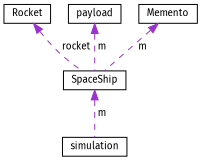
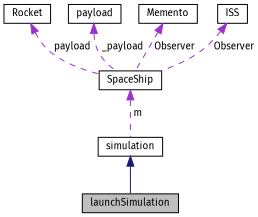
node "ISS": added
edge "SpaceShip" -> "Rocket": label " rocket" -> " payload"
edge "SpaceShip" -> "payload": label " m" -> " _payload"
edge "SpaceShip" -> "Memento": label " m" -> " Observer"
node "launchSimulation": added
